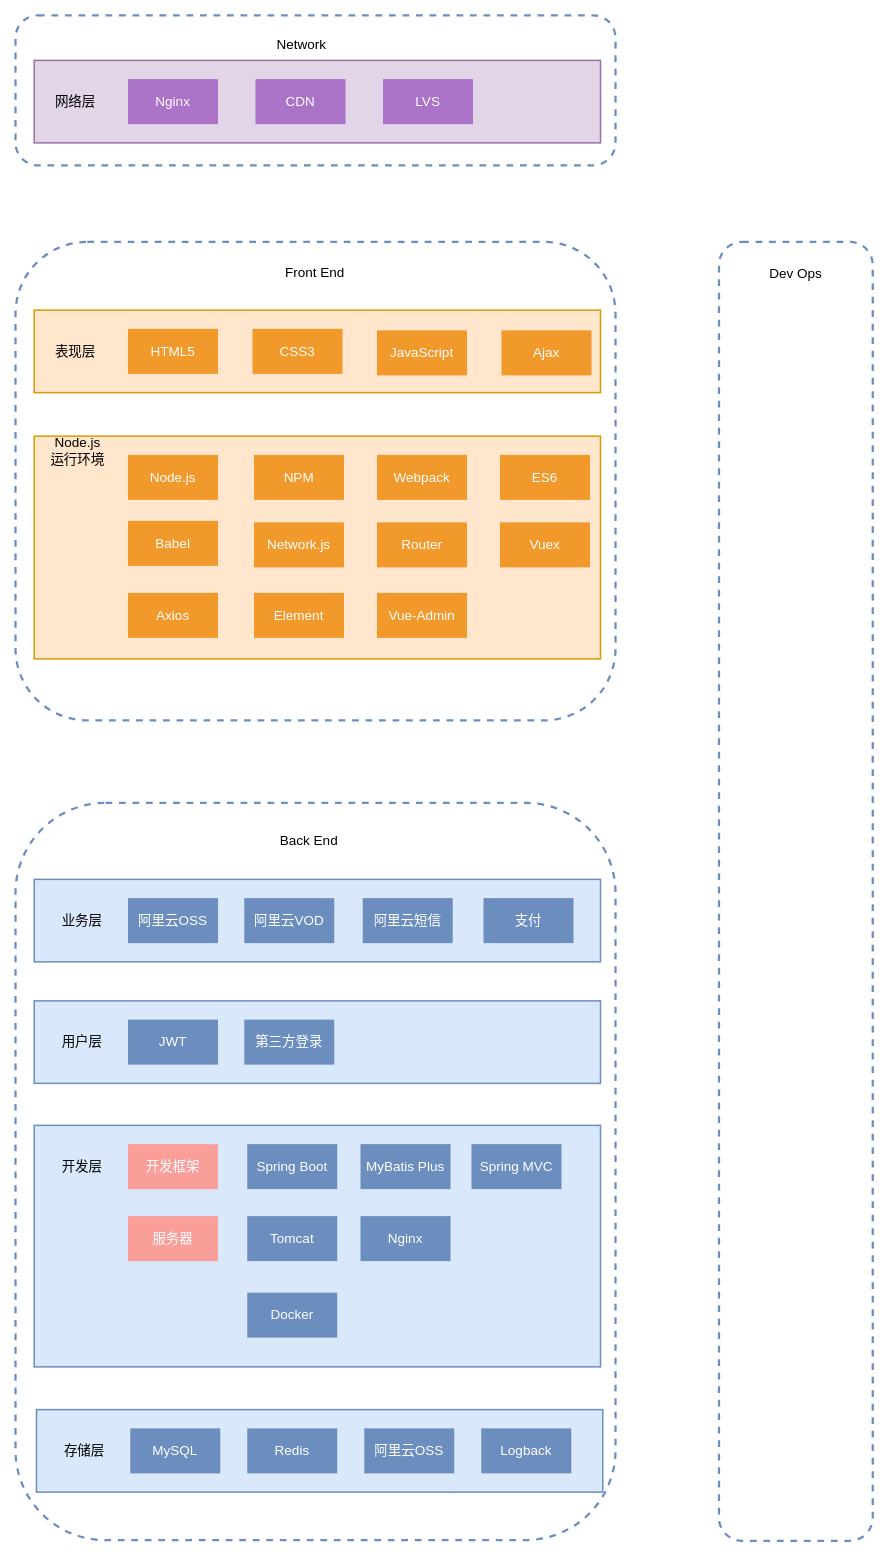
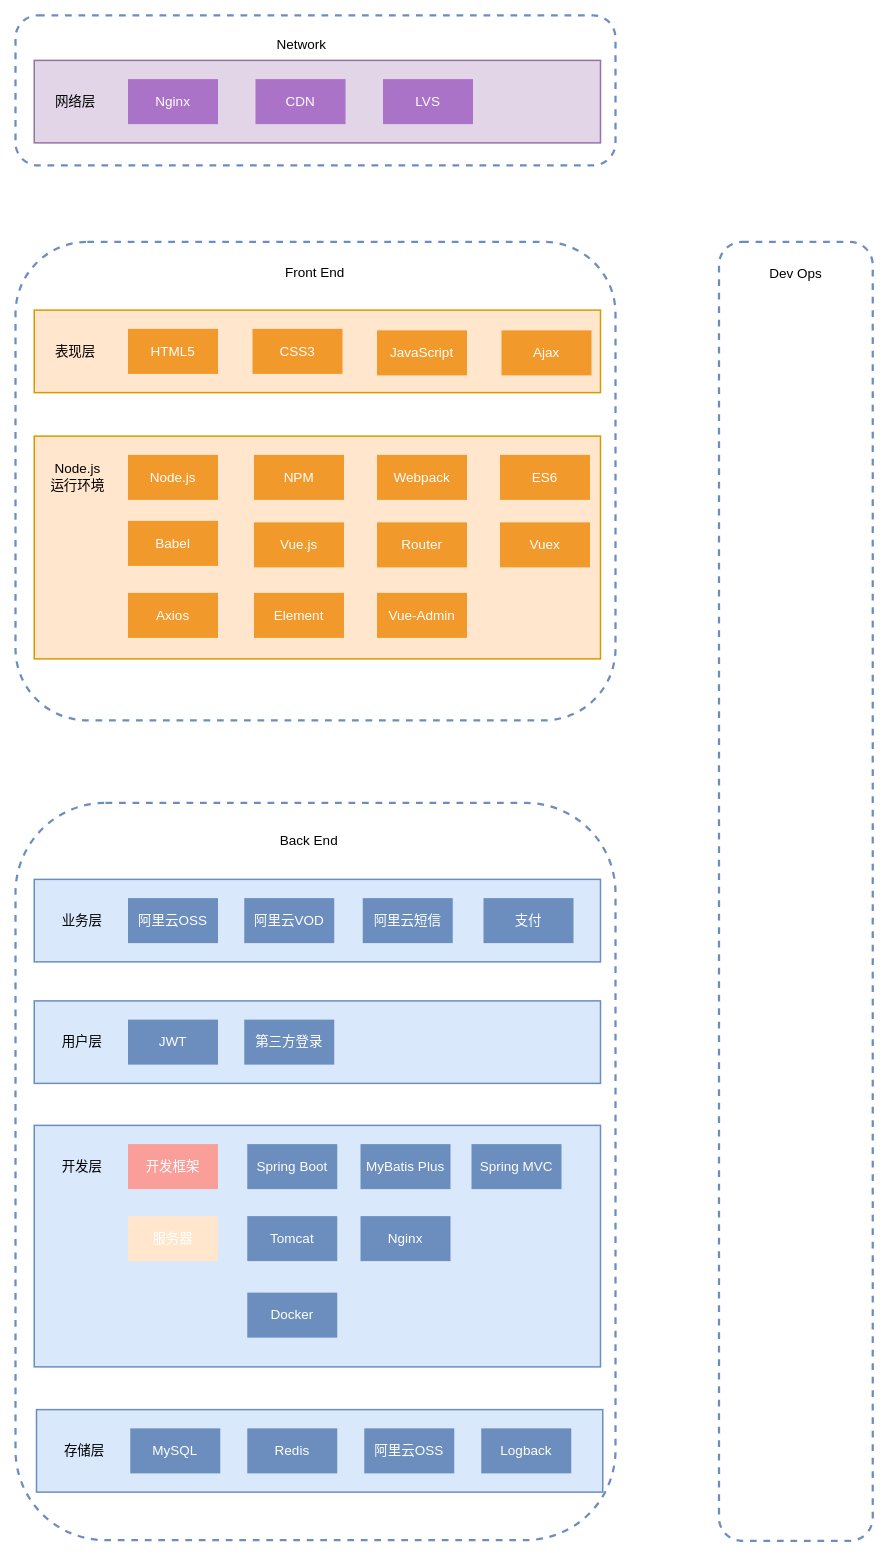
node "Node.js 运行环境": moved (78, 451) -> (78, 477)
node "Network.js": label "Network.js" -> "Vue.js"
node "服务器": fillcolor #f99e99 -> #ffe6cc
